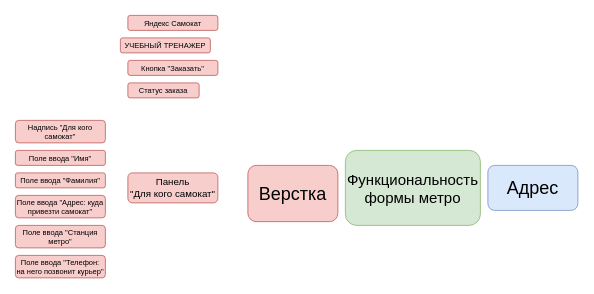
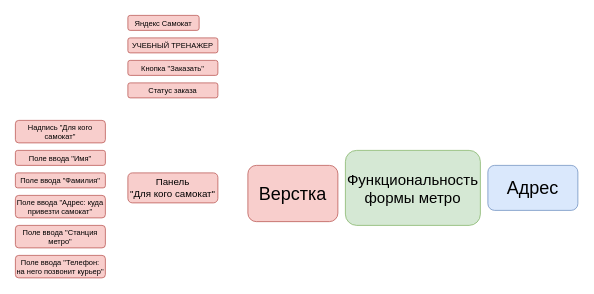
node "Яндекс Самокат": size 90x15 -> 71x15
node "УЧЕБНЫЙ ТРЕНАЖЕР": moved (165, 45) -> (173, 45)
node "Статус заказа": size 71x15 -> 90x15
